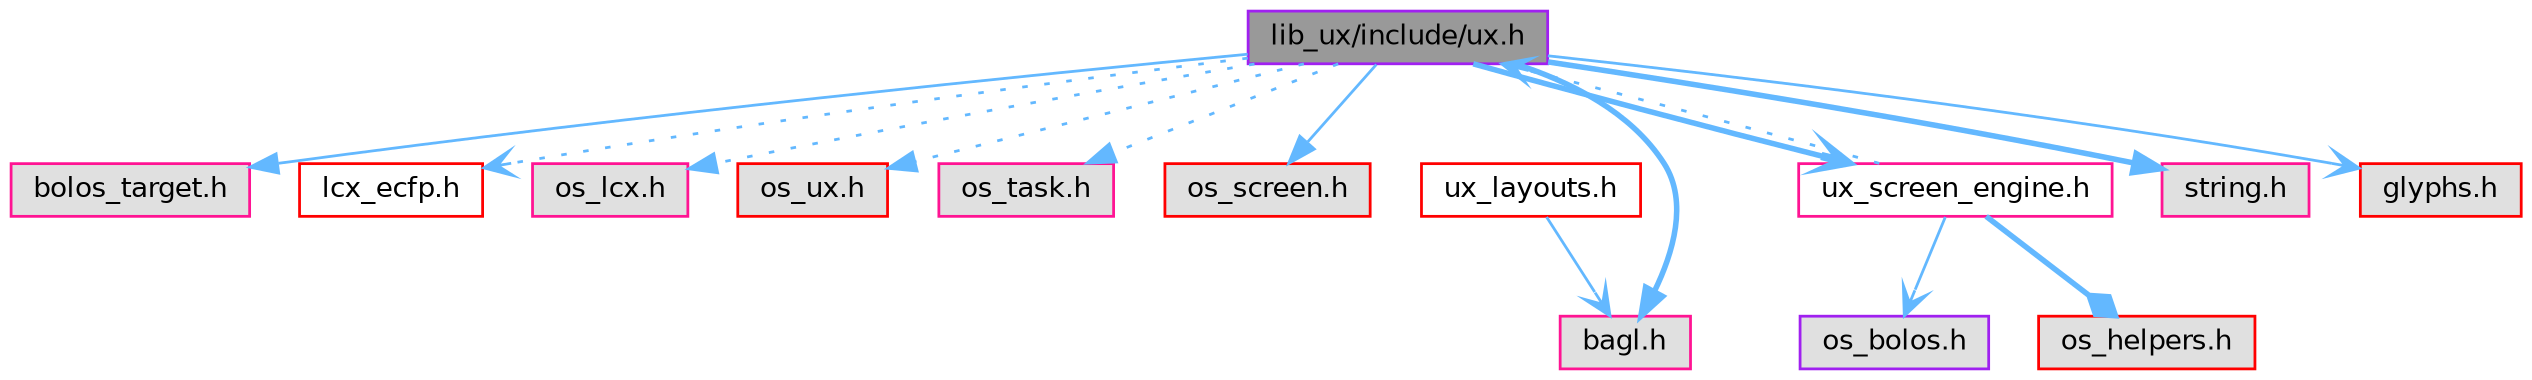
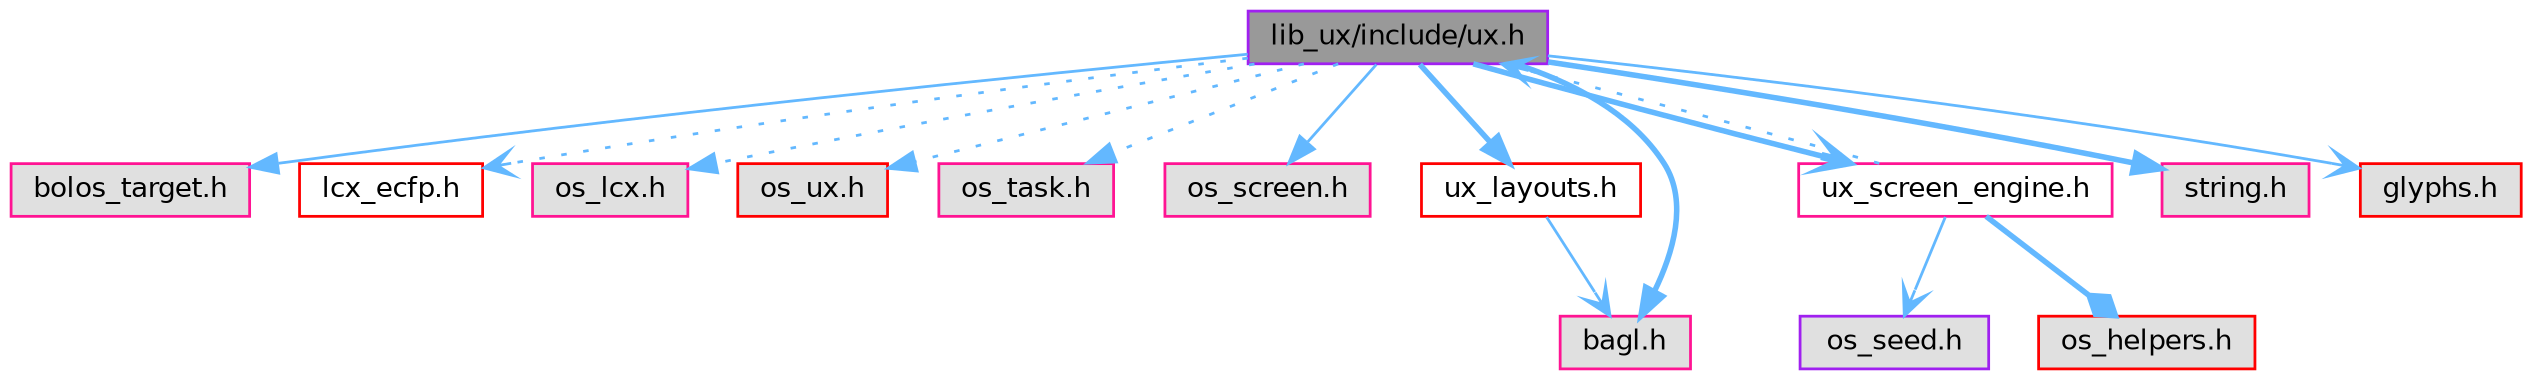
edge "lib_ux/include/ux.h" -> "ux_layouts.h": added
node "os_screen.h": color red -> deeppink
node "os_bolos.h": label "os_bolos.h" -> "os_seed.h"
